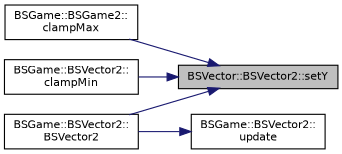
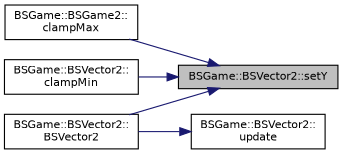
node "BSVector::BSVector2::setY": label "BSVector::BSVector2::setY" -> "BSGame::BSVector2::setY"
